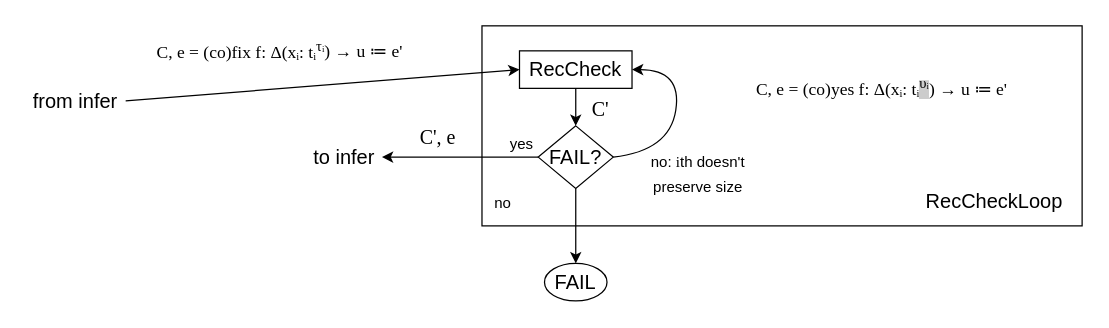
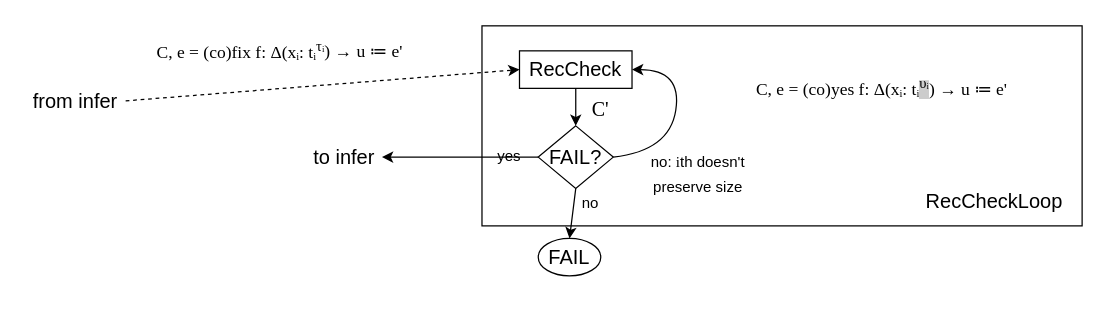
edge "from infer" -> "RecCheck": style solid -> dashed
node "C', e": removed
node "yes": moved (522, 142) -> (509, 154)
node "no": moved (503, 201) -> (591, 201)
node "FAIL": moved (576, 282) -> (569, 257)
